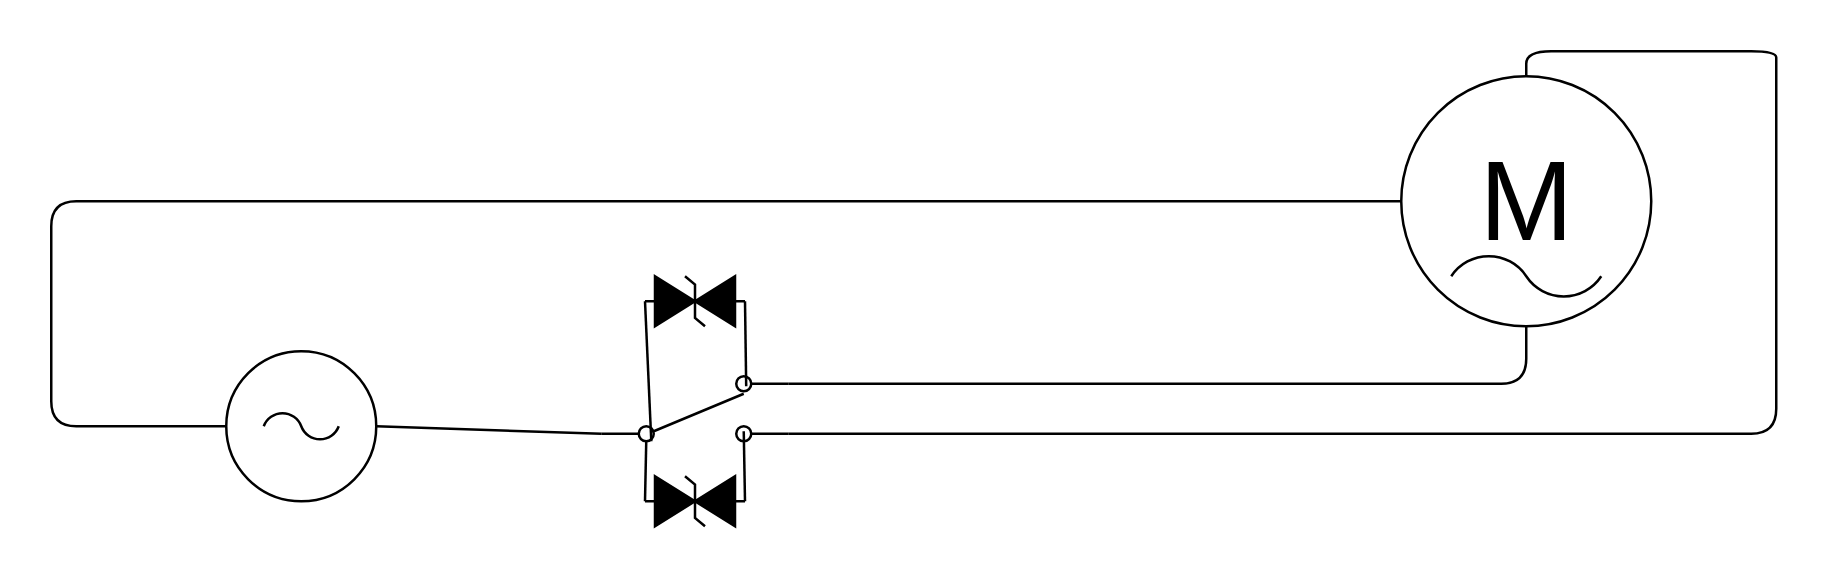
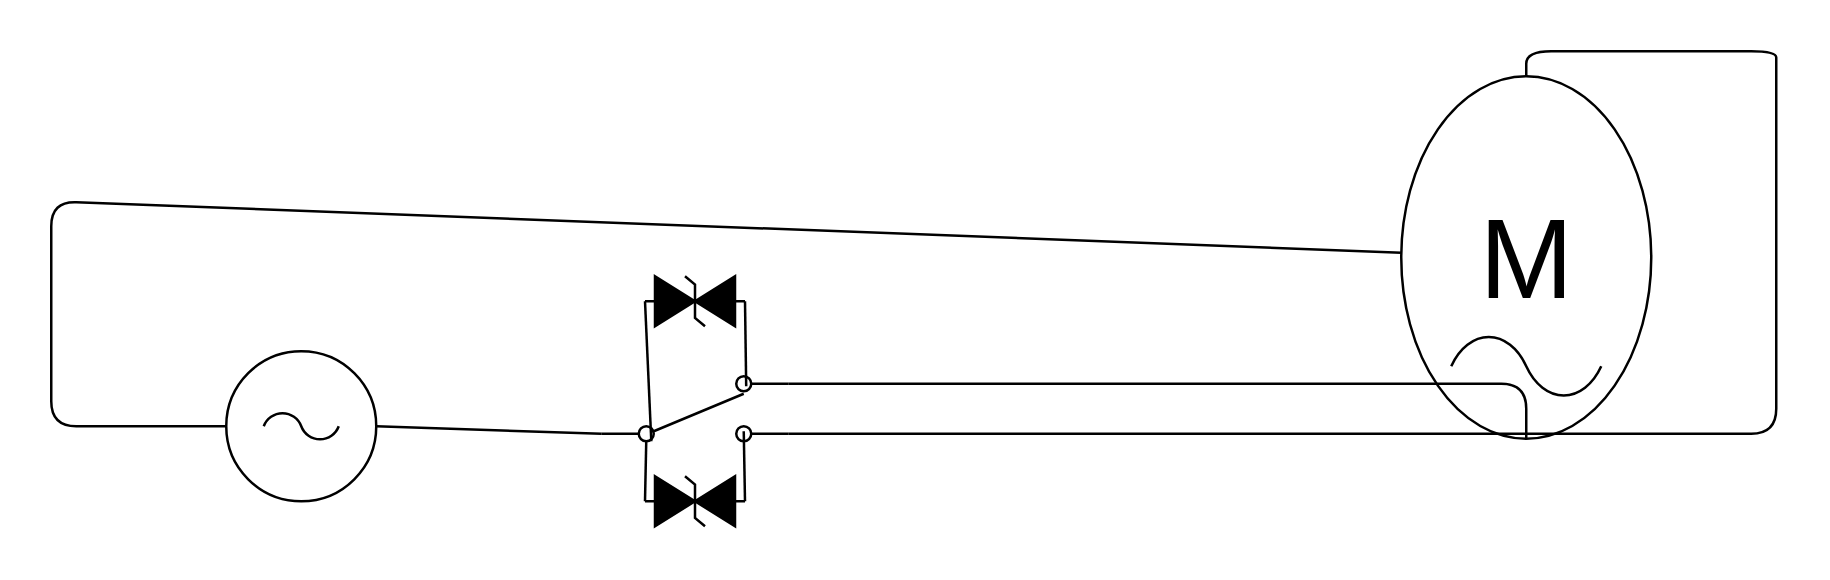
node "M": size 250x250 -> 250x363
